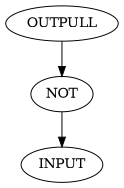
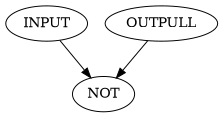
edge "NOT" -> "INPUT": reversed
